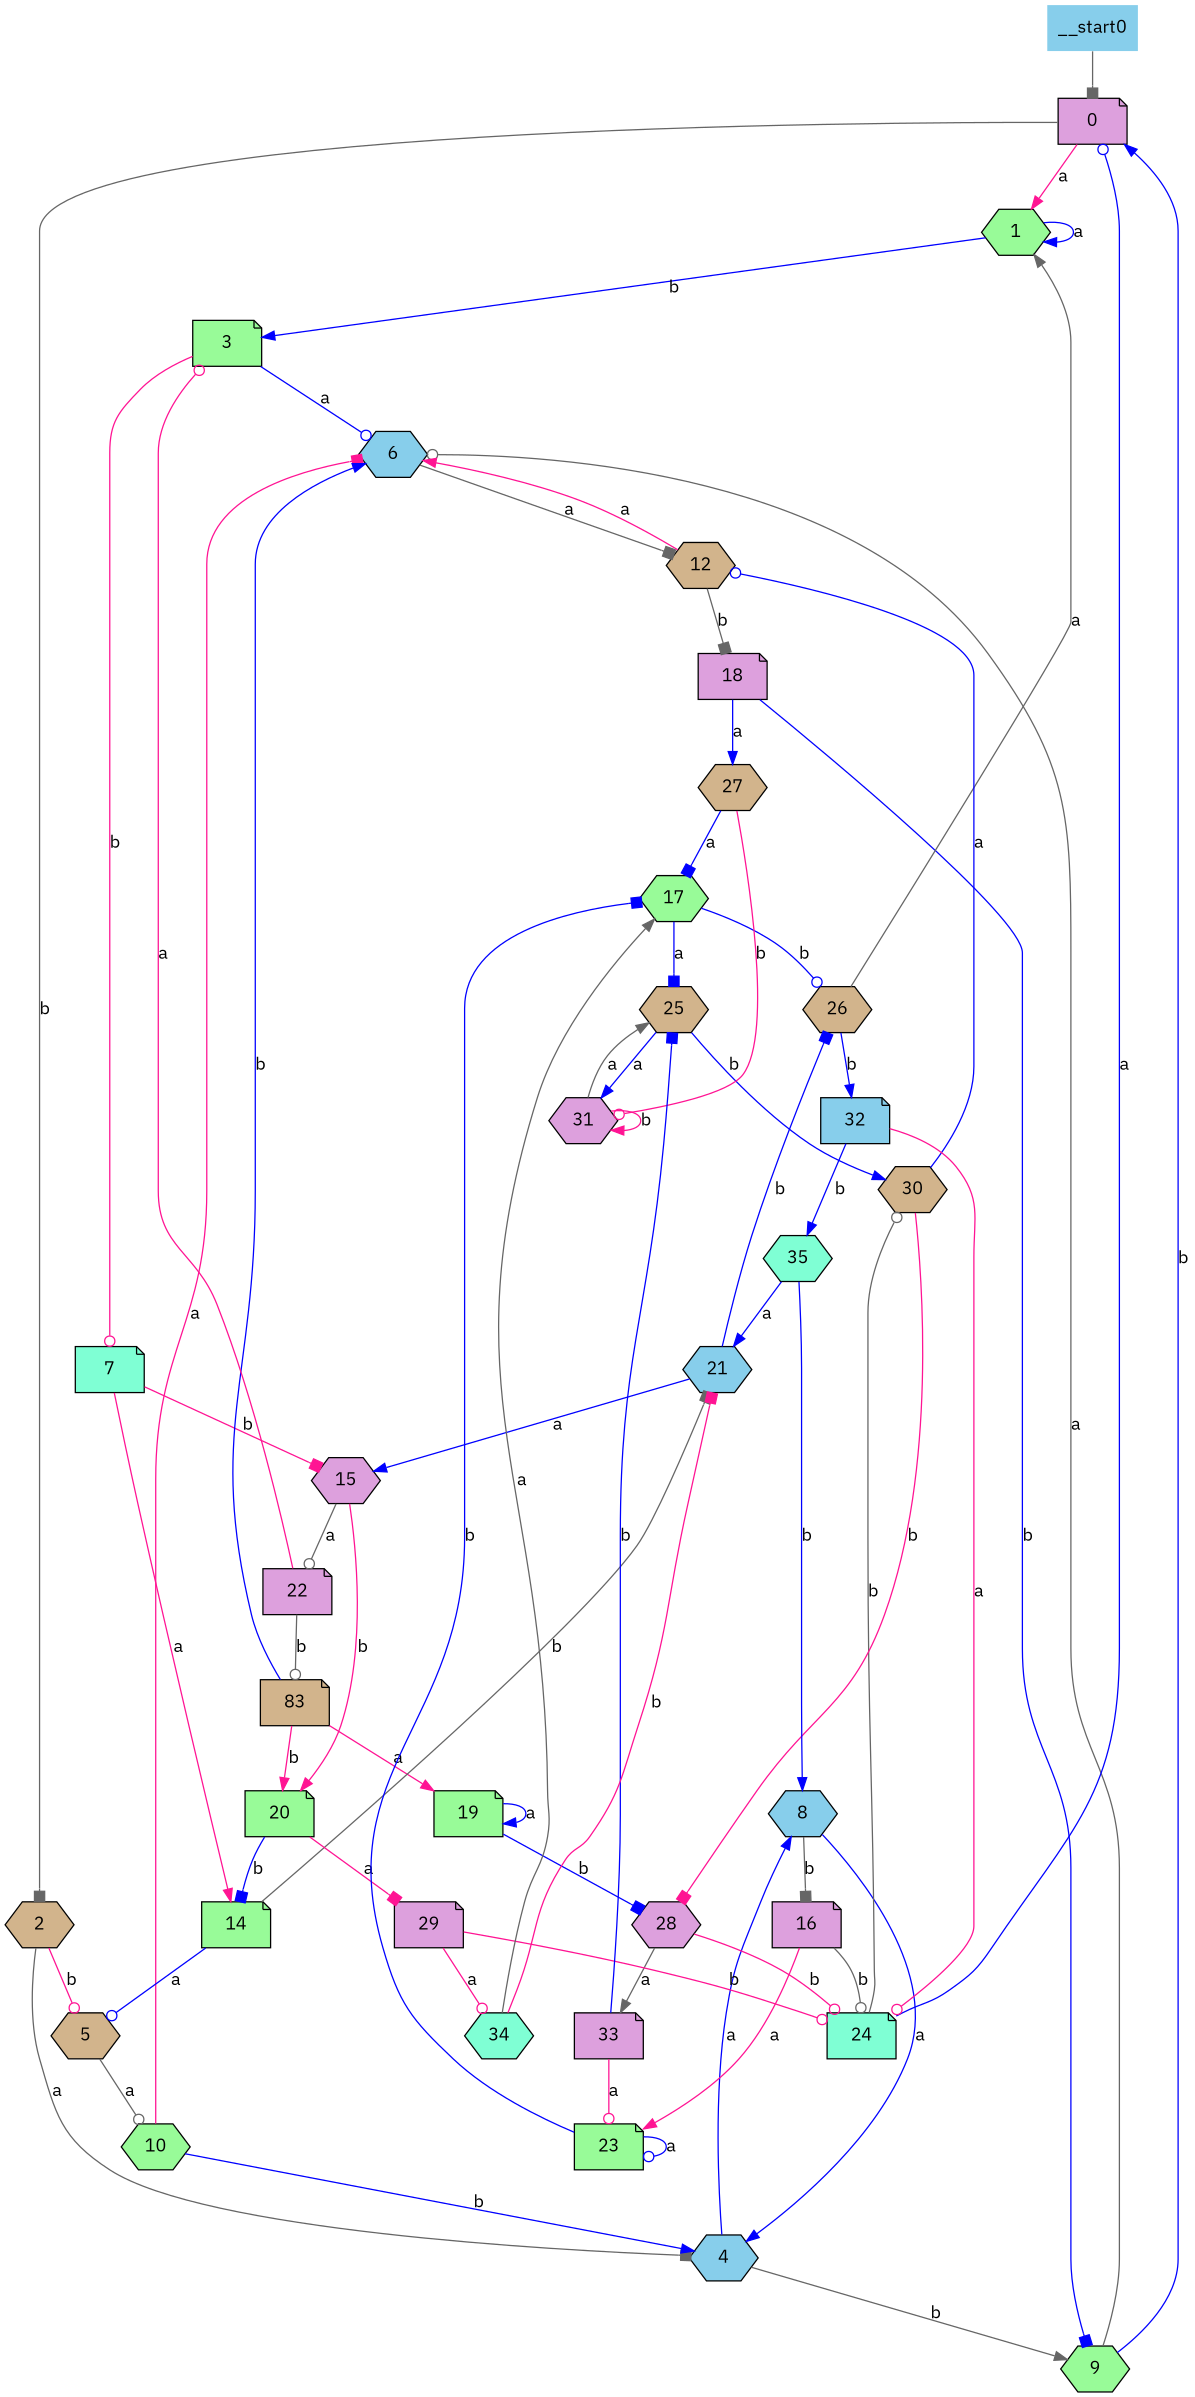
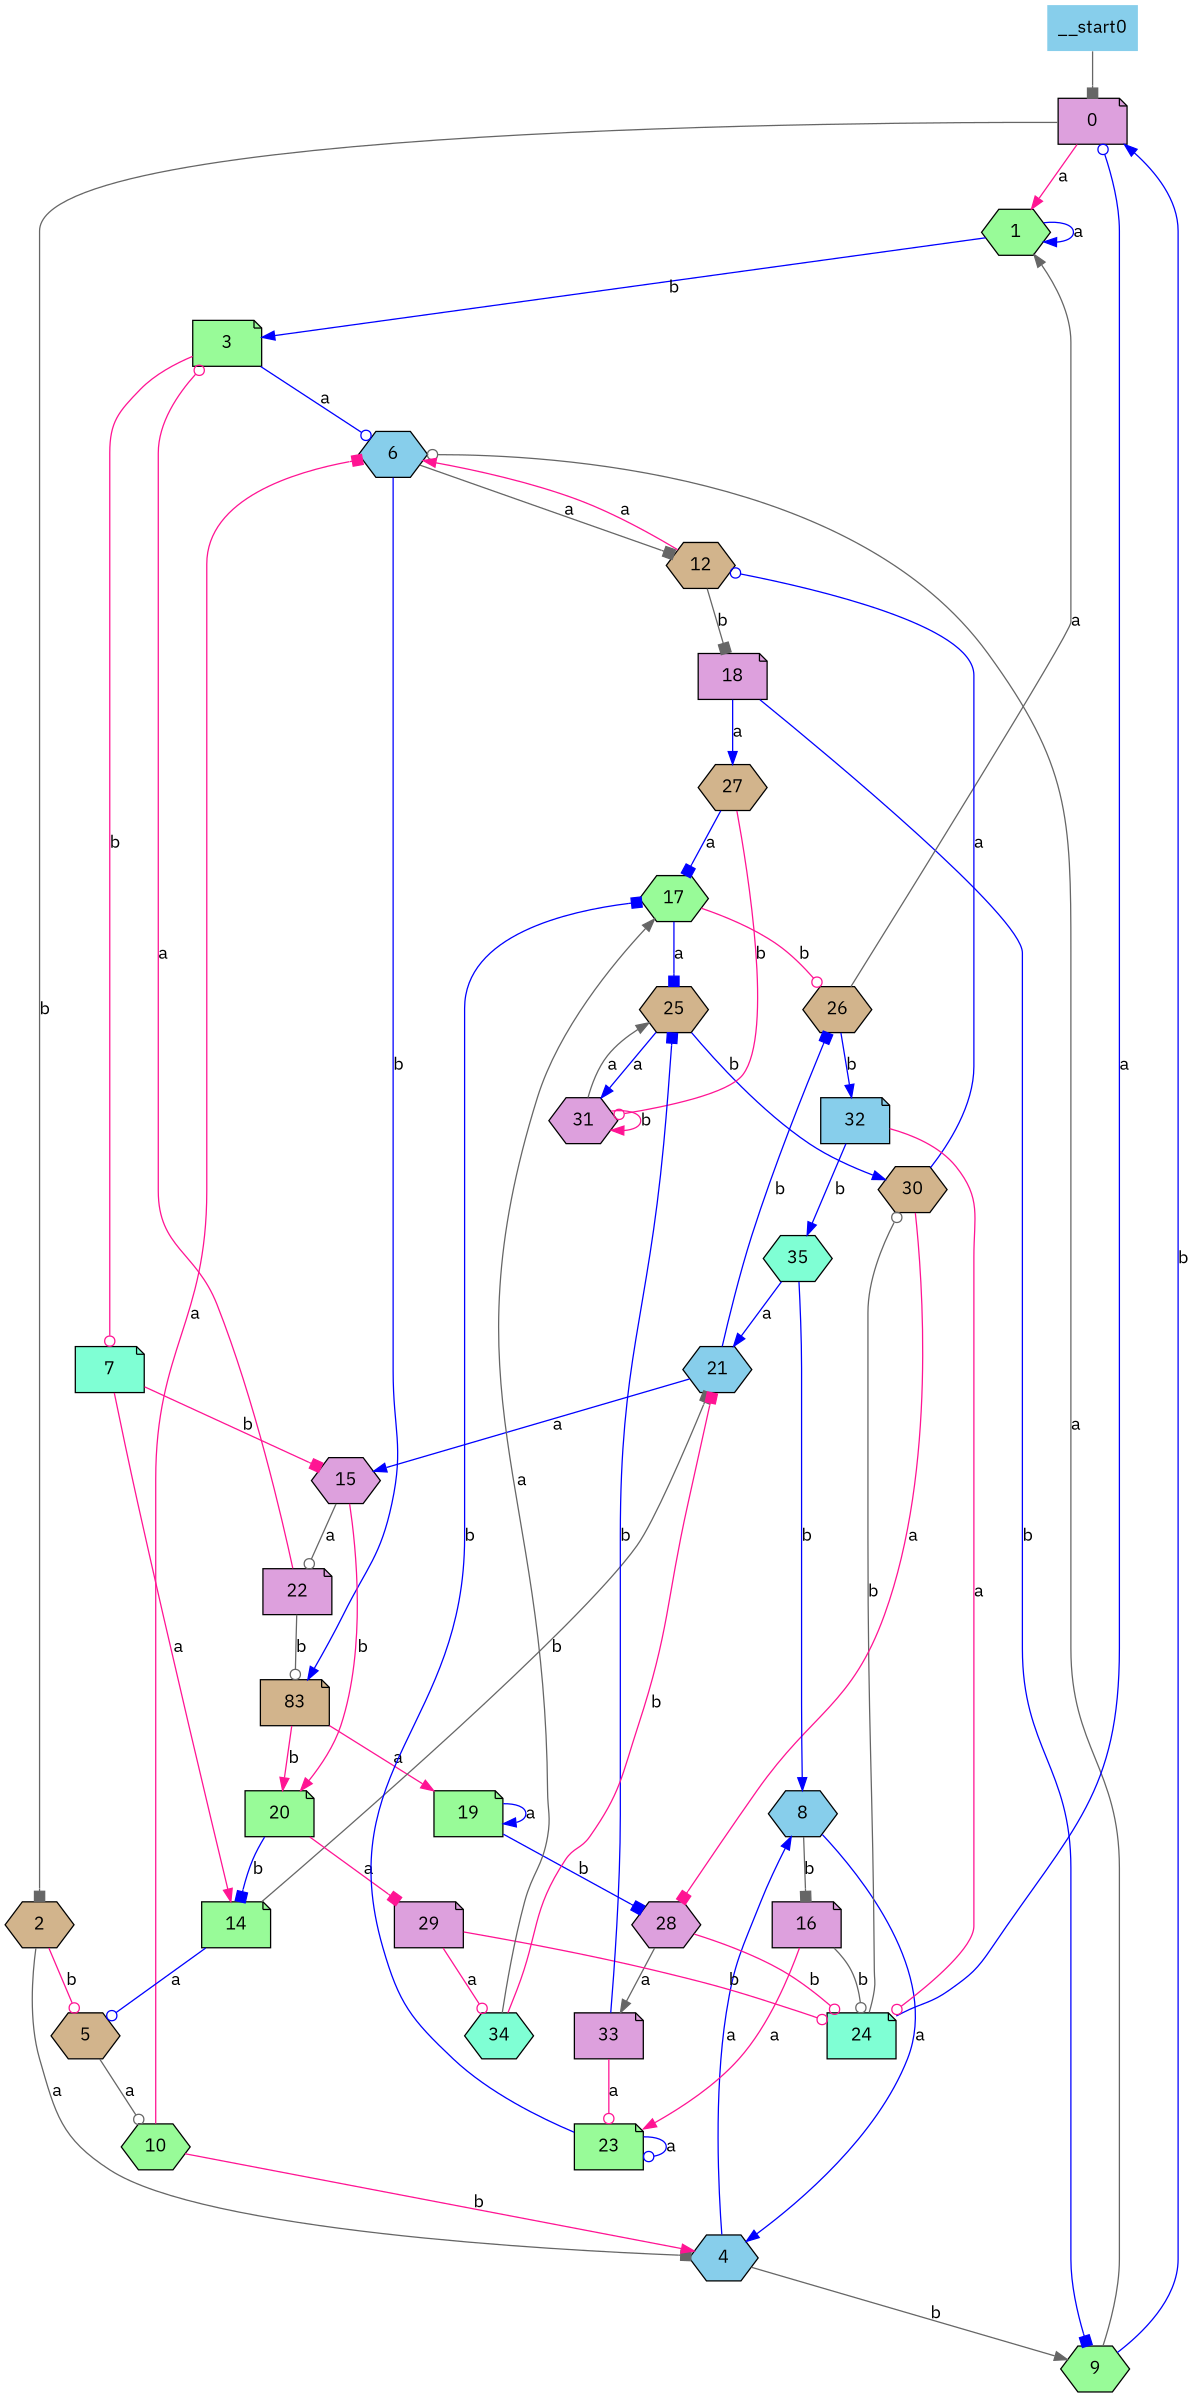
edge "17" -> "26": color blue -> deeppink
edge "83" -> "6": reversed
edge "30" -> "28": label "b" -> "a"
edge "10" -> "4": color blue -> deeppink
